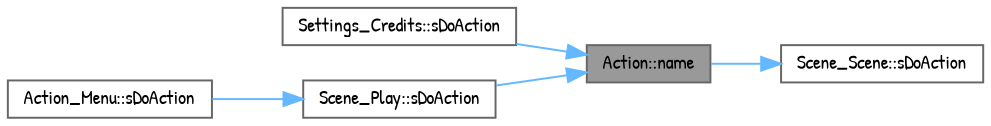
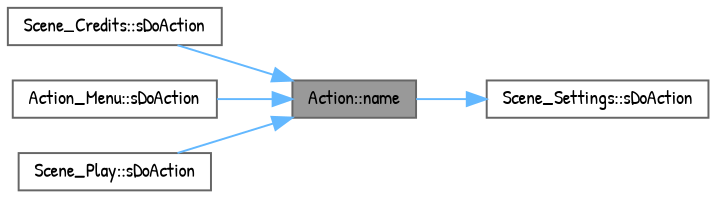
node "Settings_Credits::sDoAction": label "Settings_Credits::sDoAction" -> "Scene_Credits::sDoAction"
node "Scene_Scene::sDoAction": label "Scene_Scene::sDoAction" -> "Scene_Settings::sDoAction"
edge "Action_Menu::sDoAction" -> "Scene_Play::sDoAction": now "Action_Menu::sDoAction" -> "Action::name"
